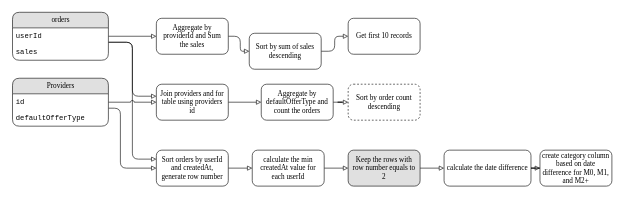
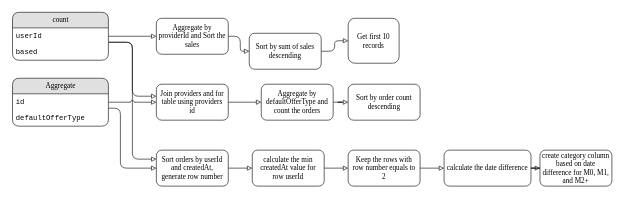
node "orders": label "orders" -> "count"
node "Aggregate by providerId and Sum the sales": label "Aggregate by providerId and Sum the sales" -> "Aggregate by providerId and Sort the sales"
node "Get first 10 records": size 72x36 -> 51x45
node "sales": label "sales" -> "based"
node "Providers": label "Providers" -> "Aggregate"
node "Sort by order count descending": style dashed -> solid
node "calculate the min createdAt value for each userId": label "calculate the min createdAt value for each userId" -> "calculate the min createdAt value for row userId"
node "Keep the rows with row number equals to 2": fillcolor #e0e0e0 -> #ffffff
